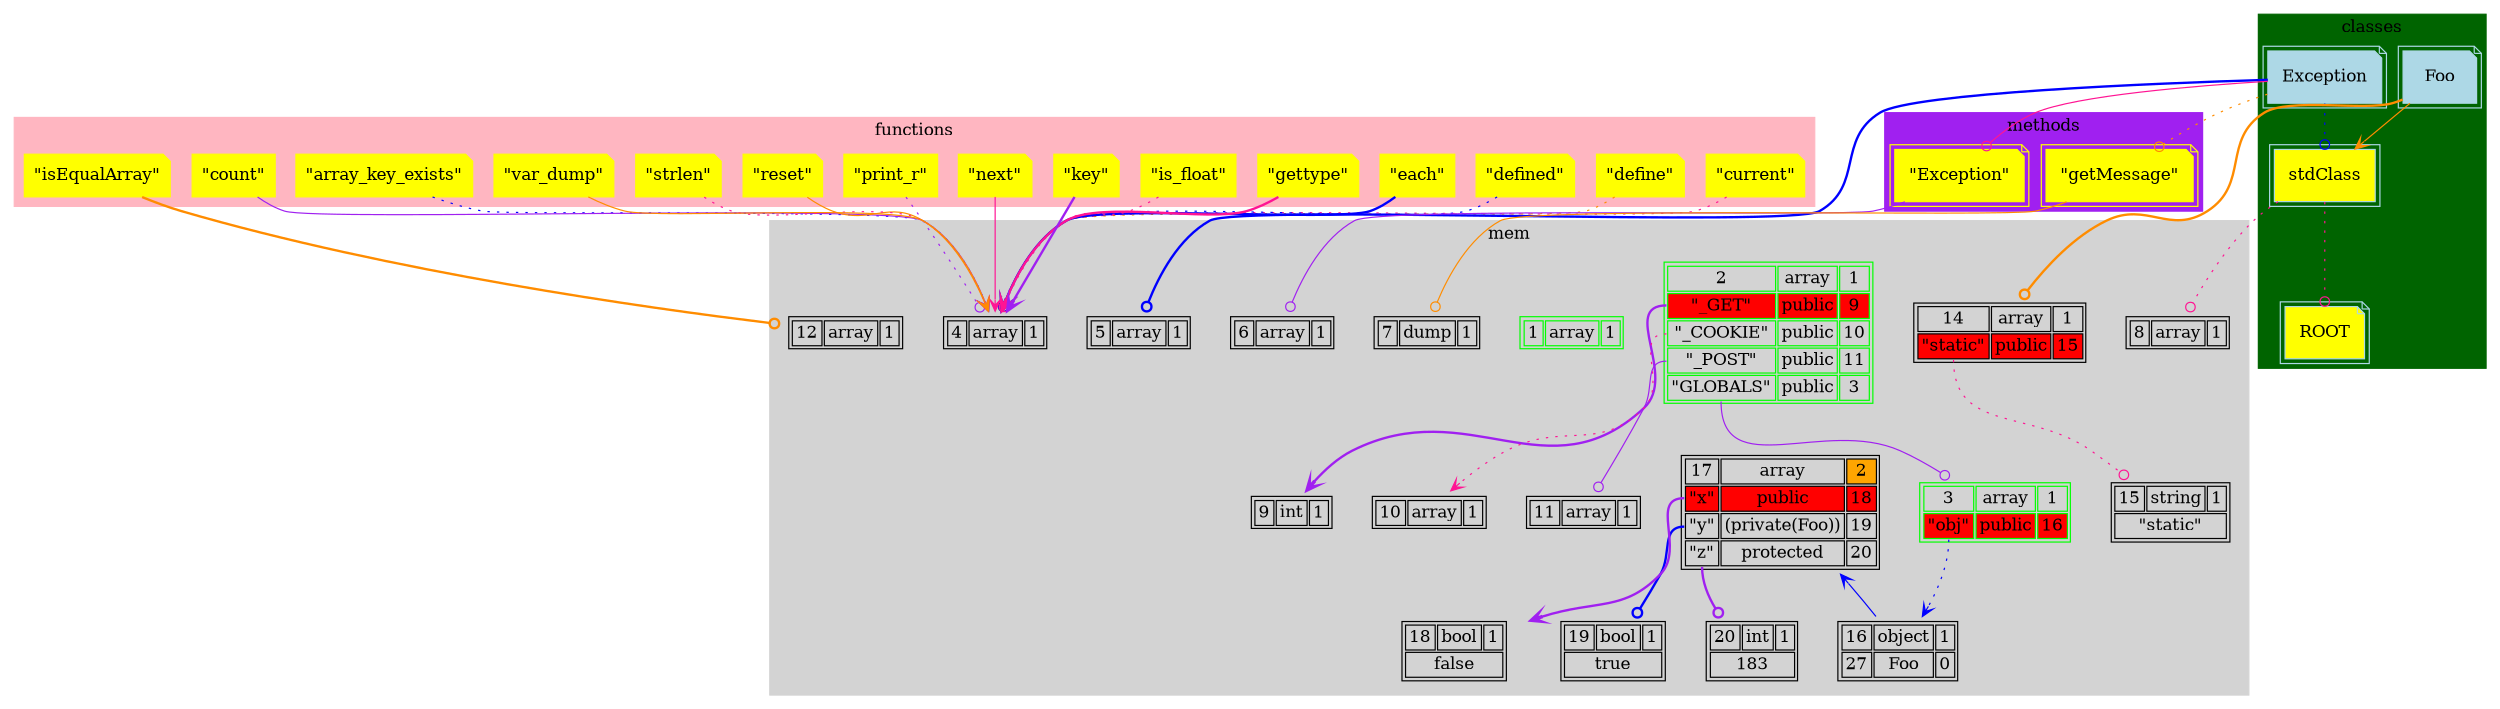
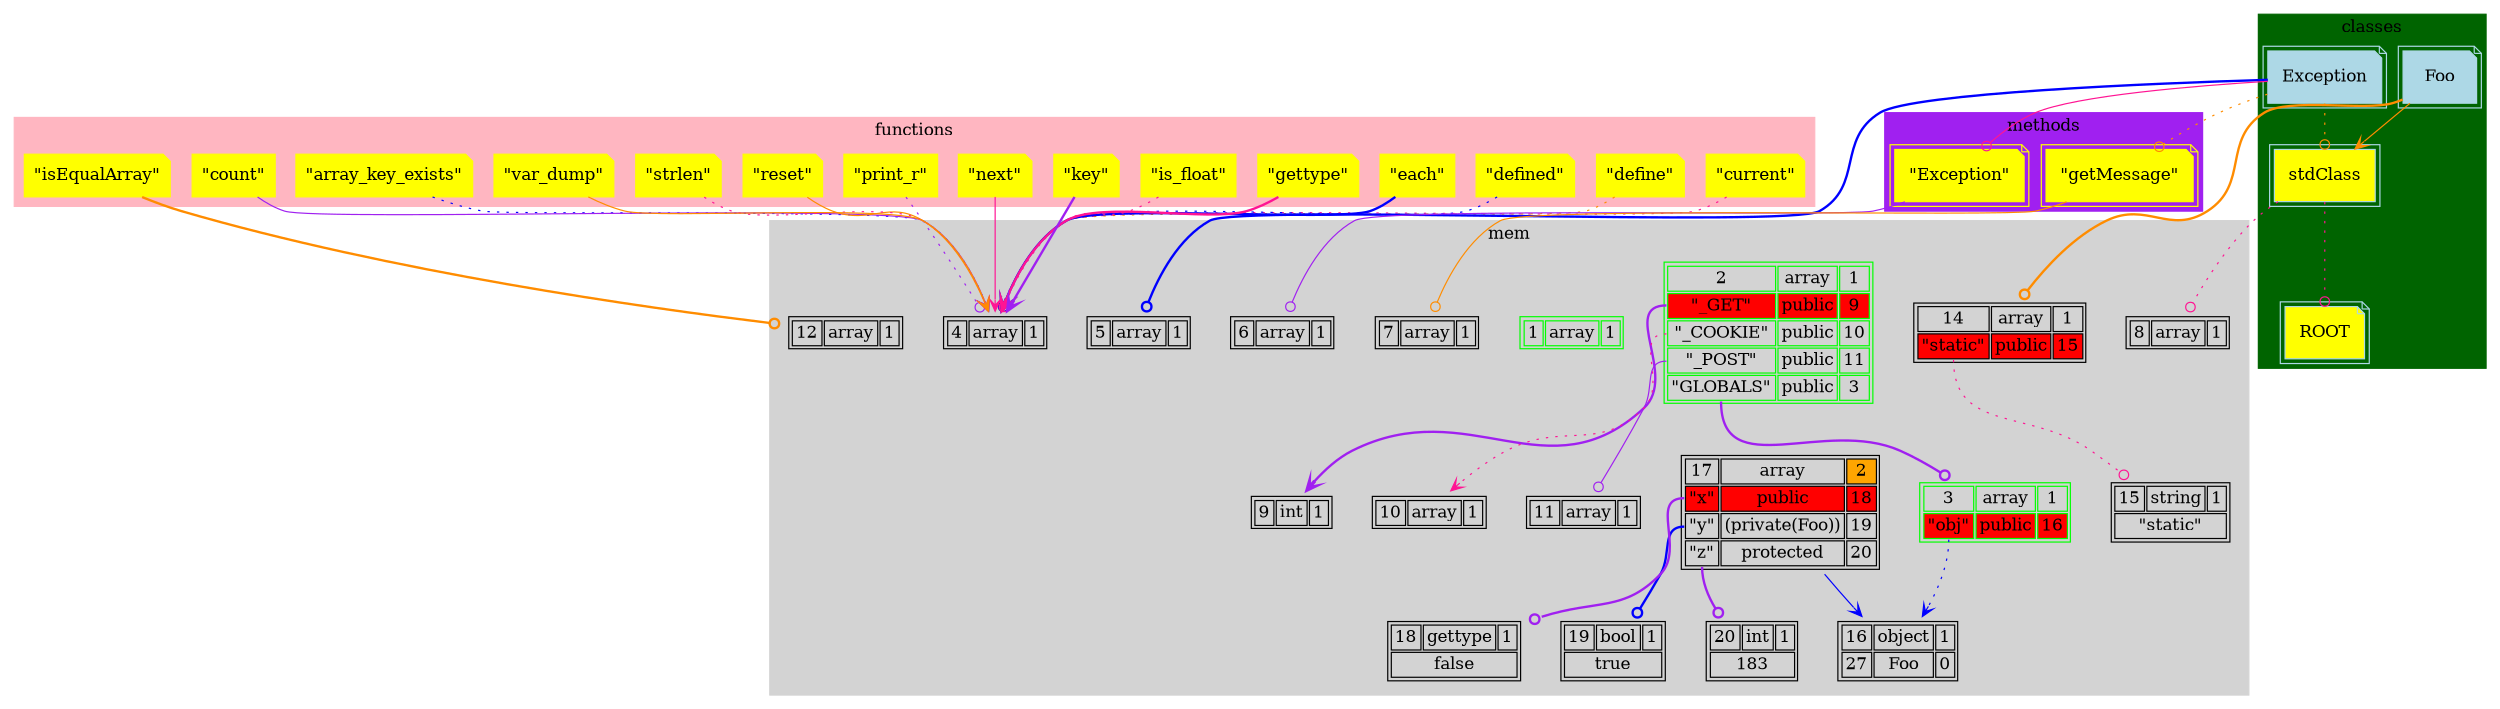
edge "Exception" -> "stdClass": color blue -> darkorange
node "7": text "dump" -> "array"
edge "2" -> "3": style solid -> bold
edge "17" -> "18": arrowhead vee -> odot
edge "16" -> "17": reversed
node "18": text "bool" -> "gettype"
